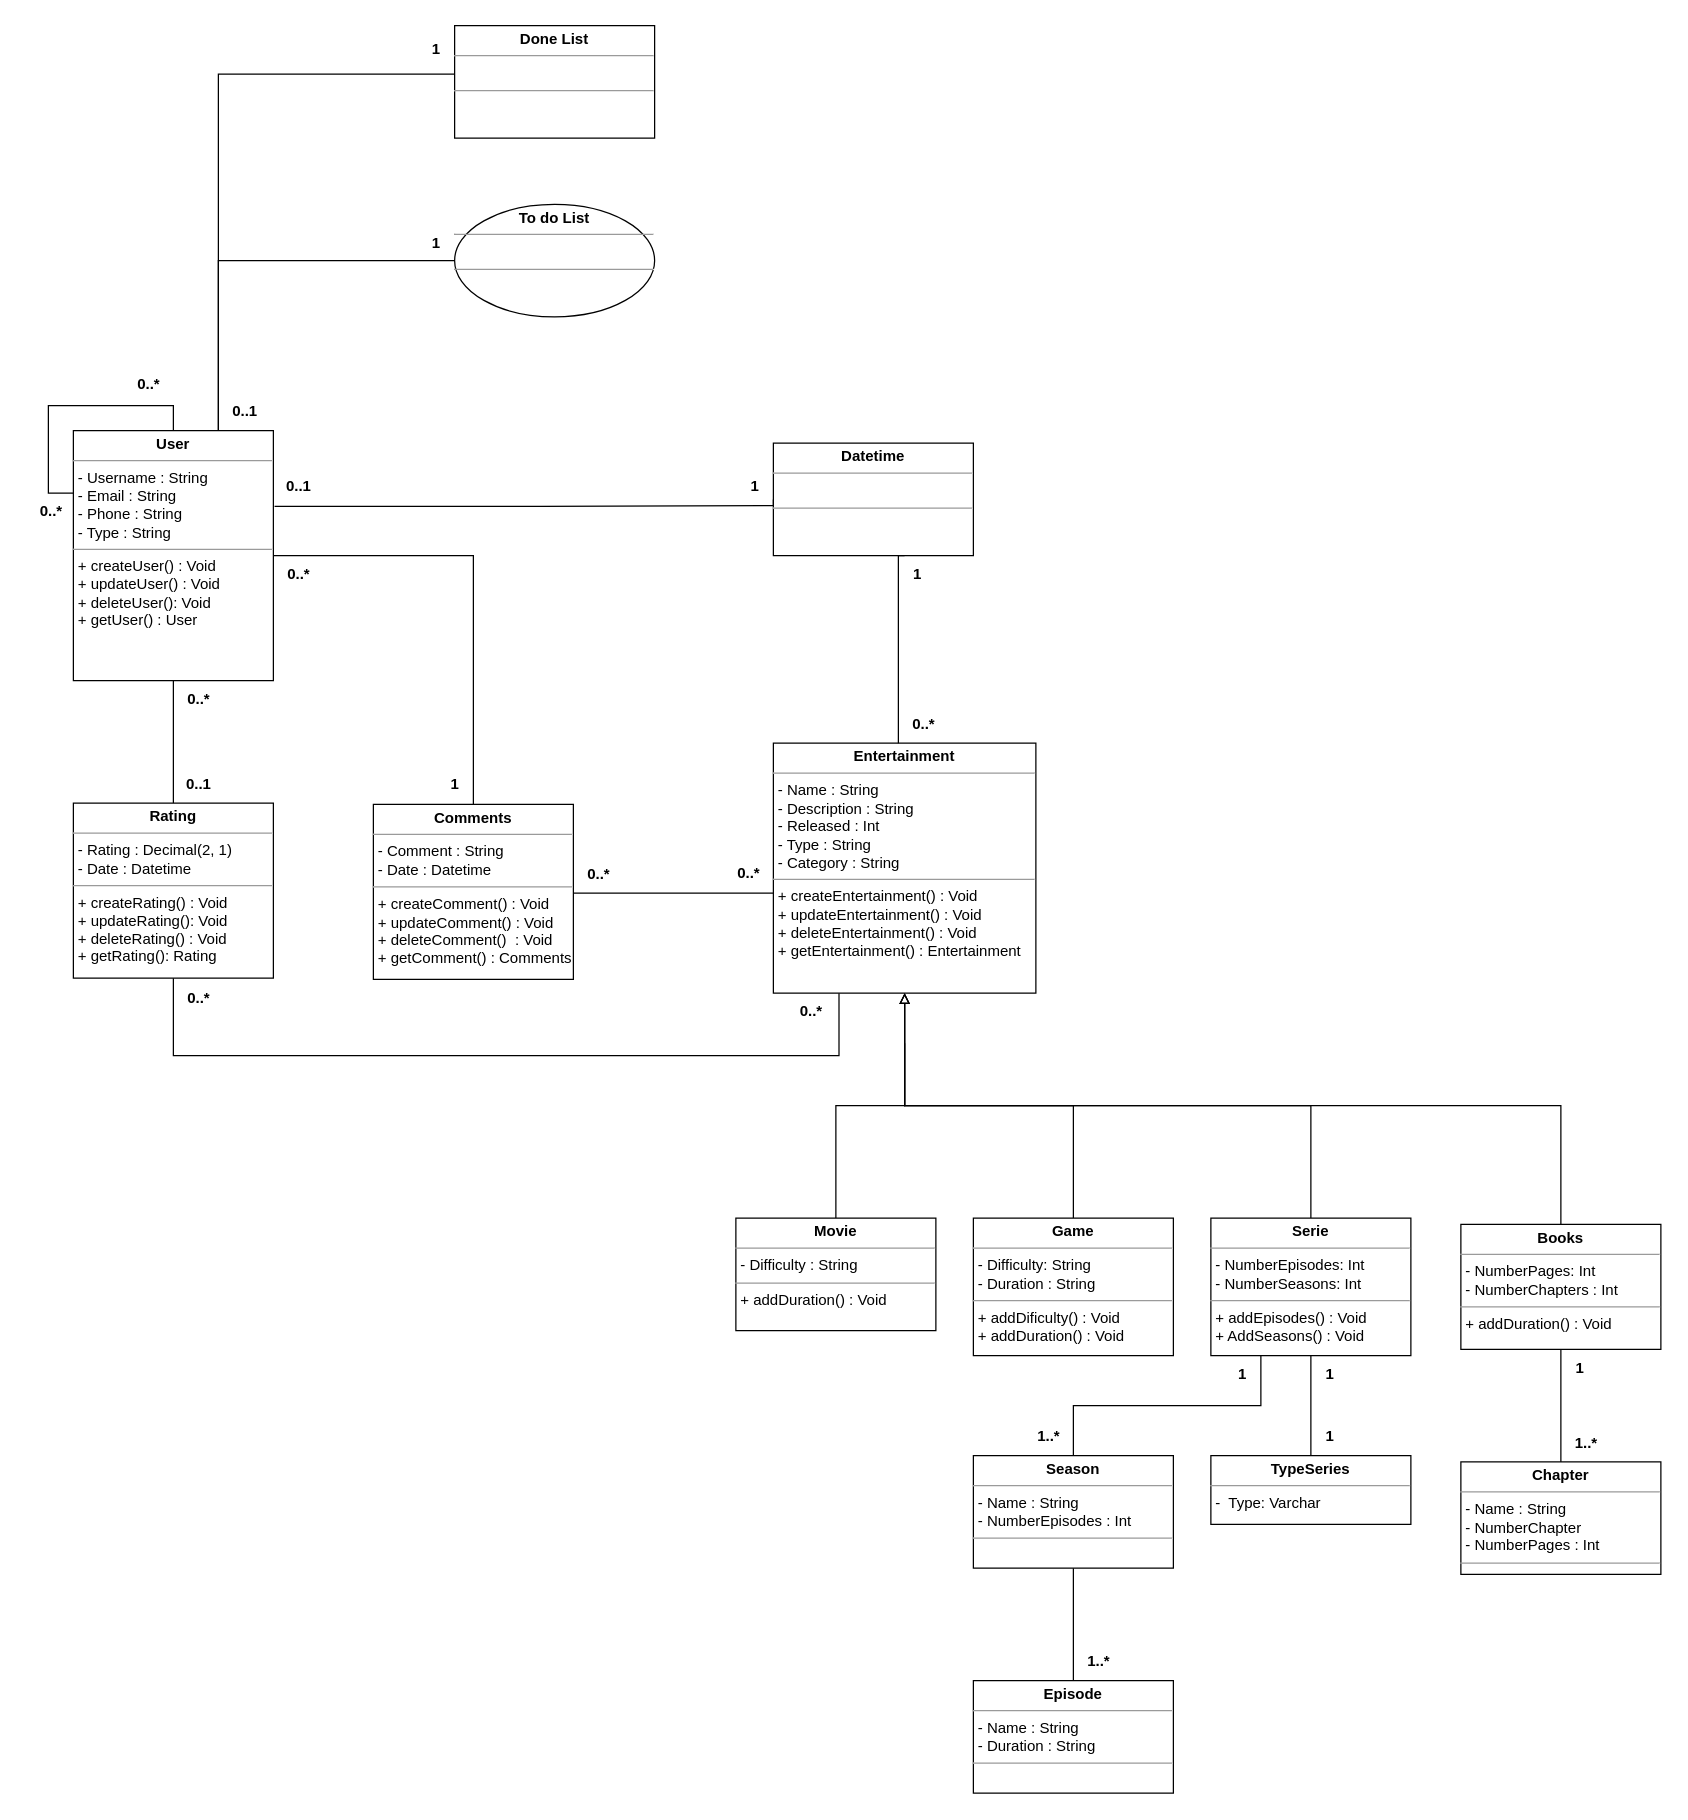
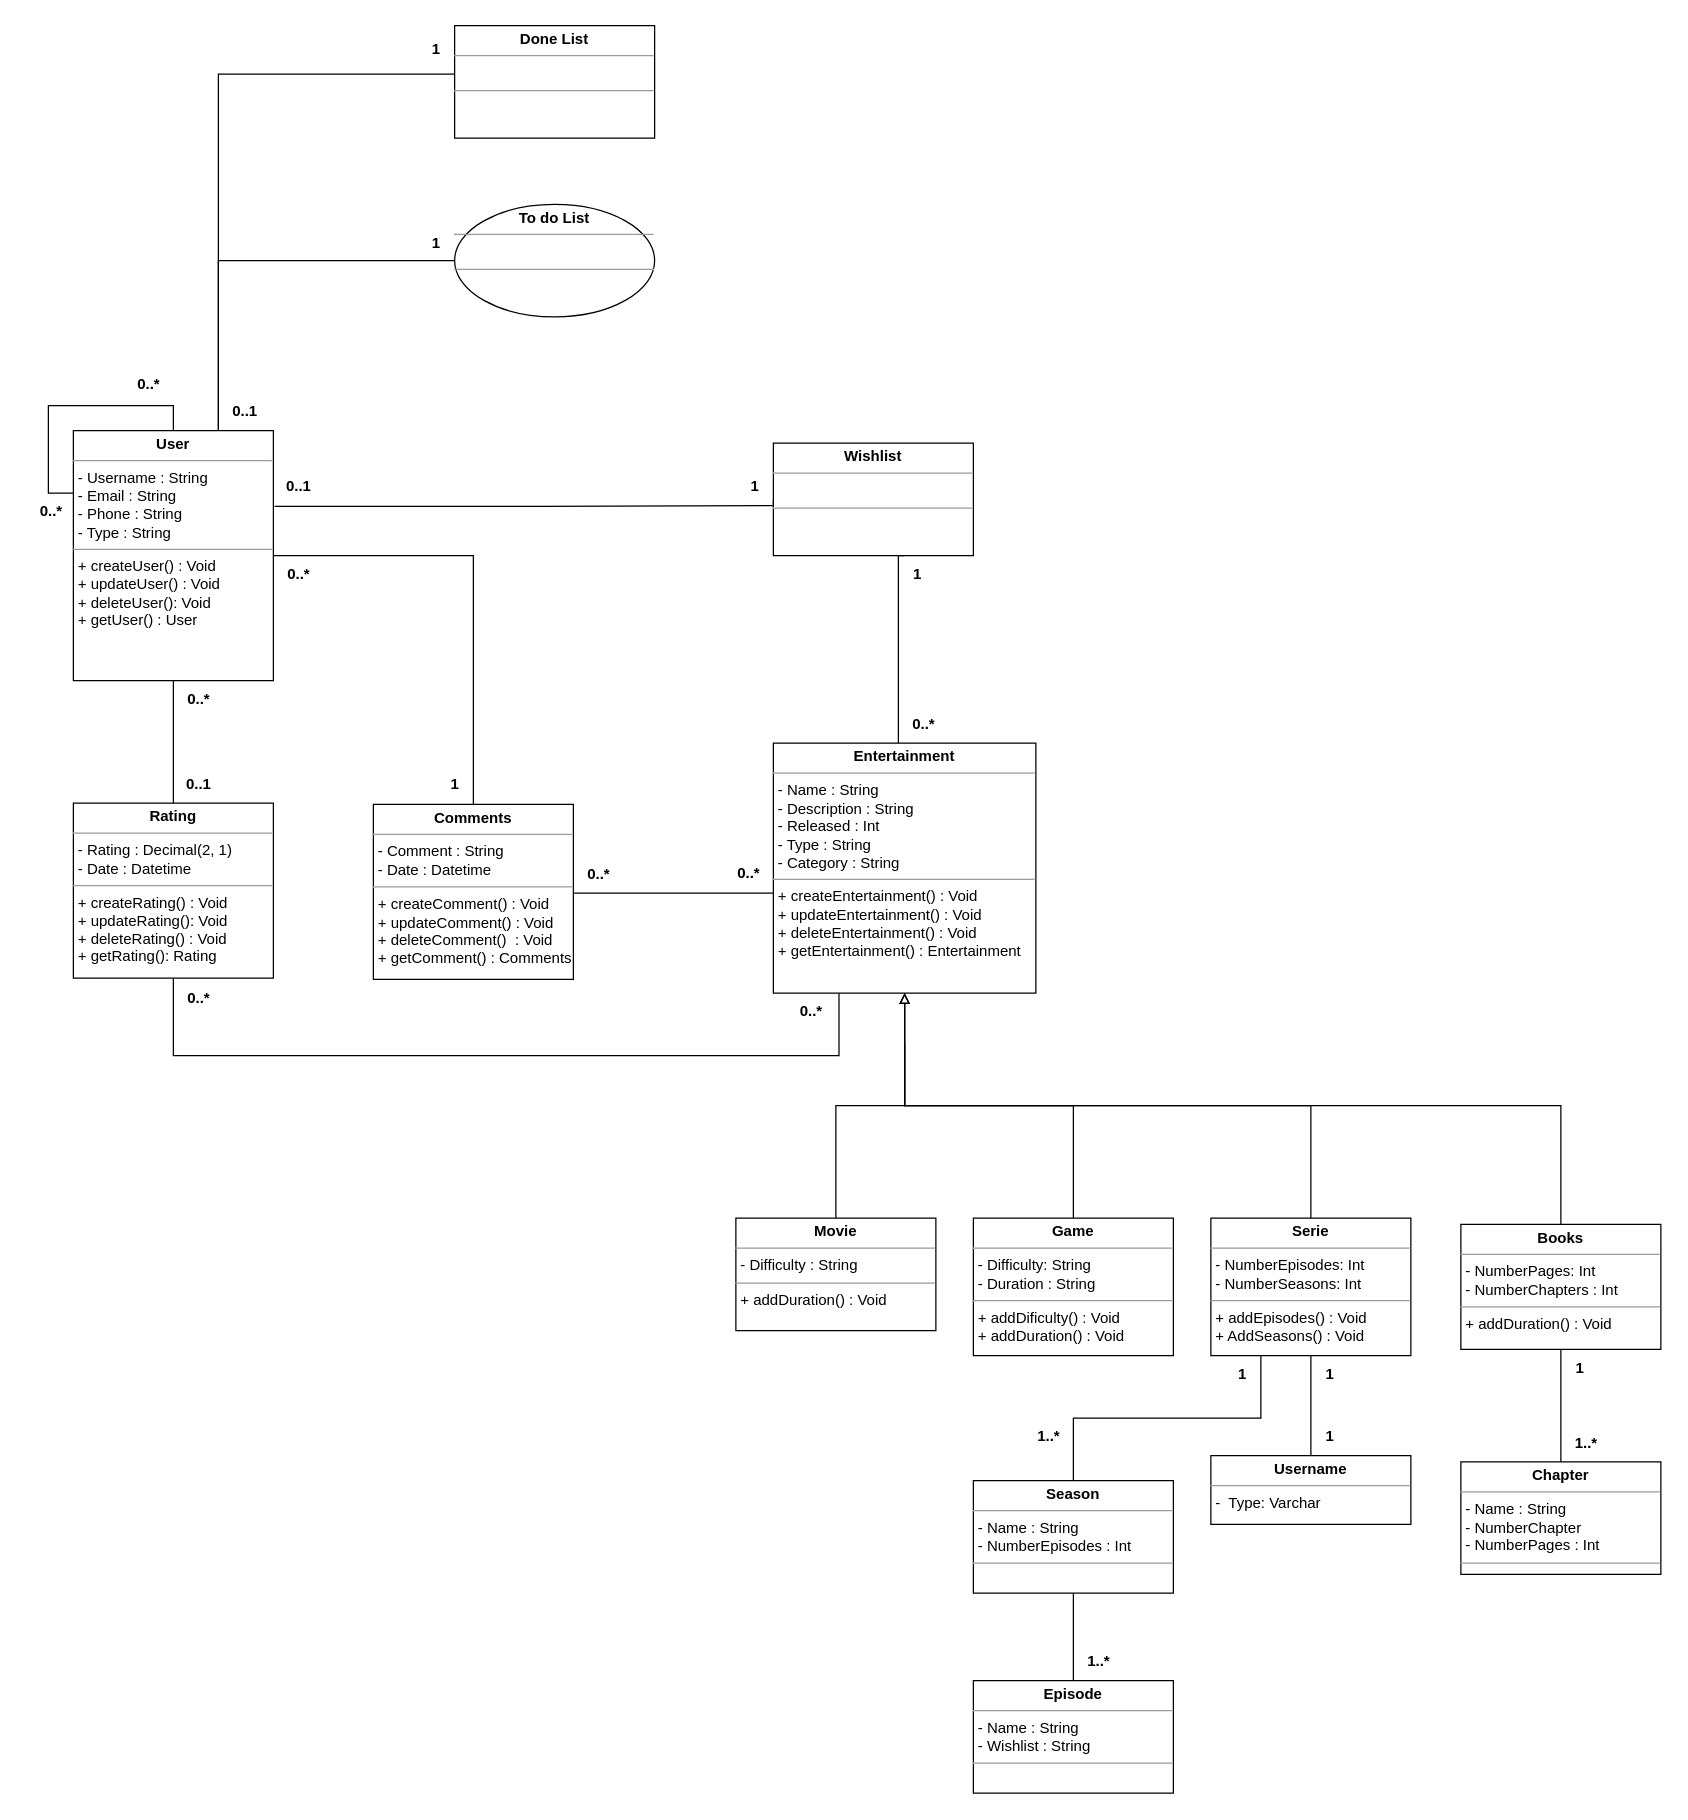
node "Datetime": label "Datetime" -> "Wishlist"
node "TypeSeries - Type: Varchar": label "TypeSeries - Type: Varchar" -> "Username - Type: Varchar"
node "Season - Name : String - NumberEpisodes : Int": moved (1073, 1512) -> (1073, 1537)
node "Episode - Name : String - Duration : String": label "Episode - Name : String - Duration : String" -> "Episode - Name : String - Wishlist : String"
